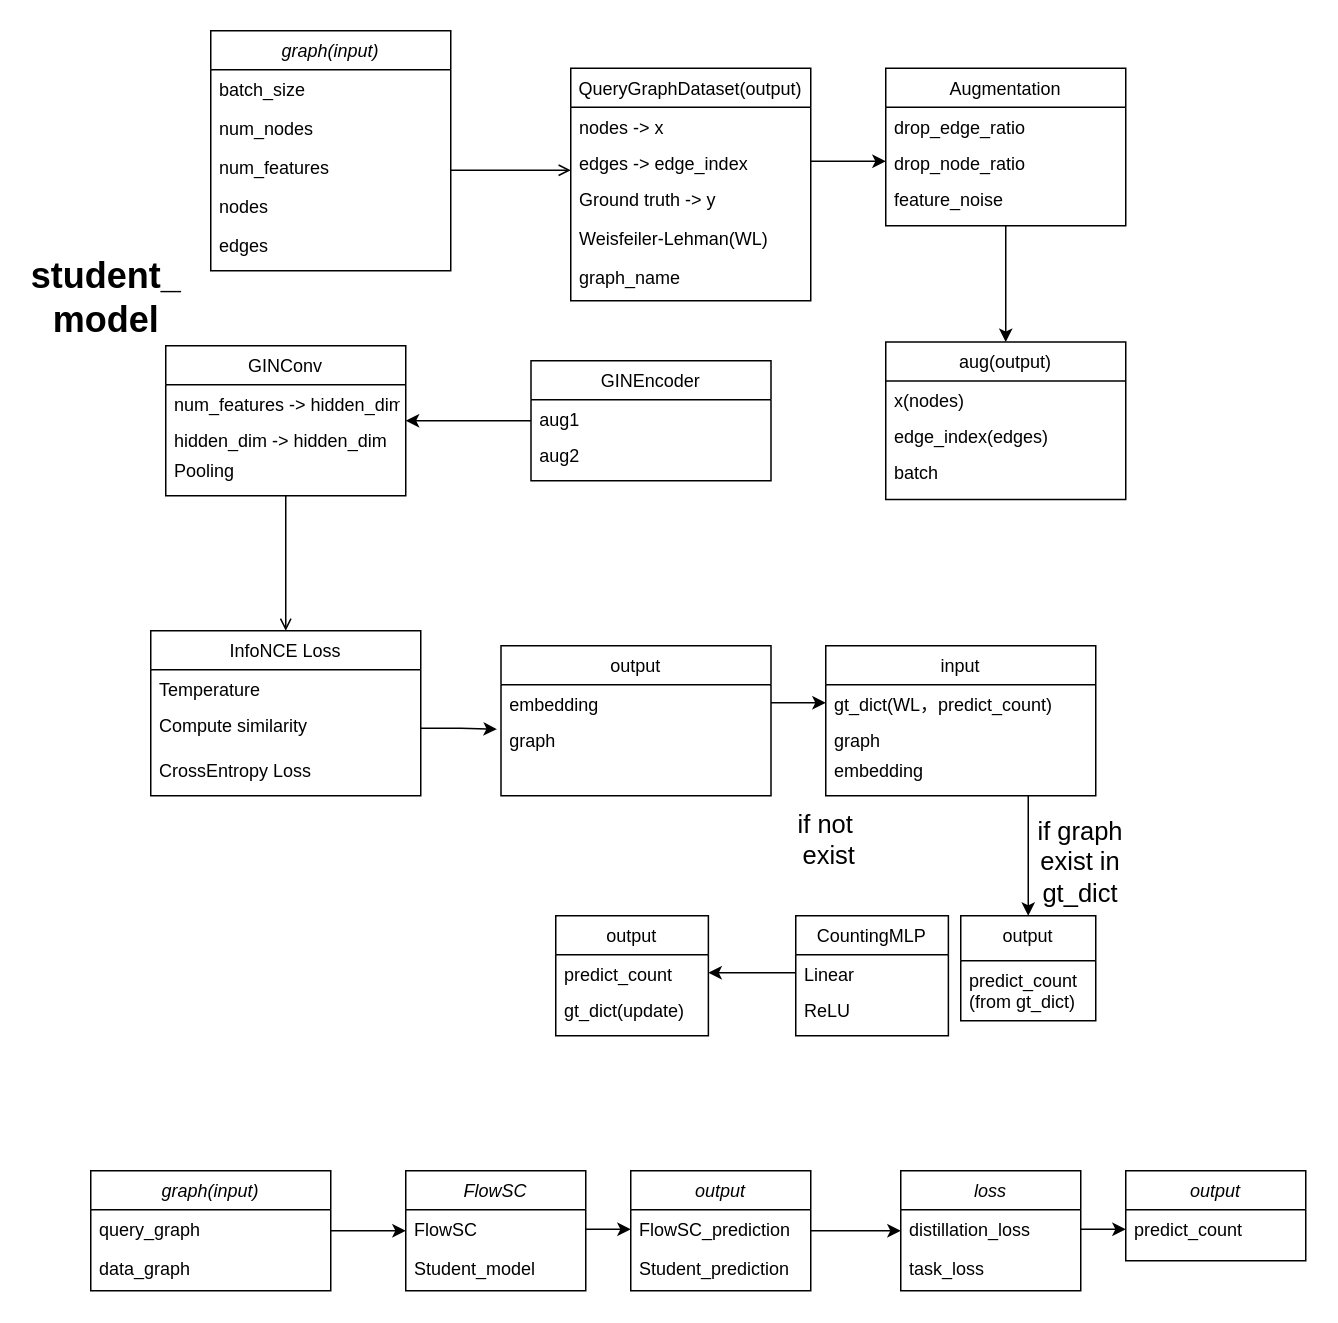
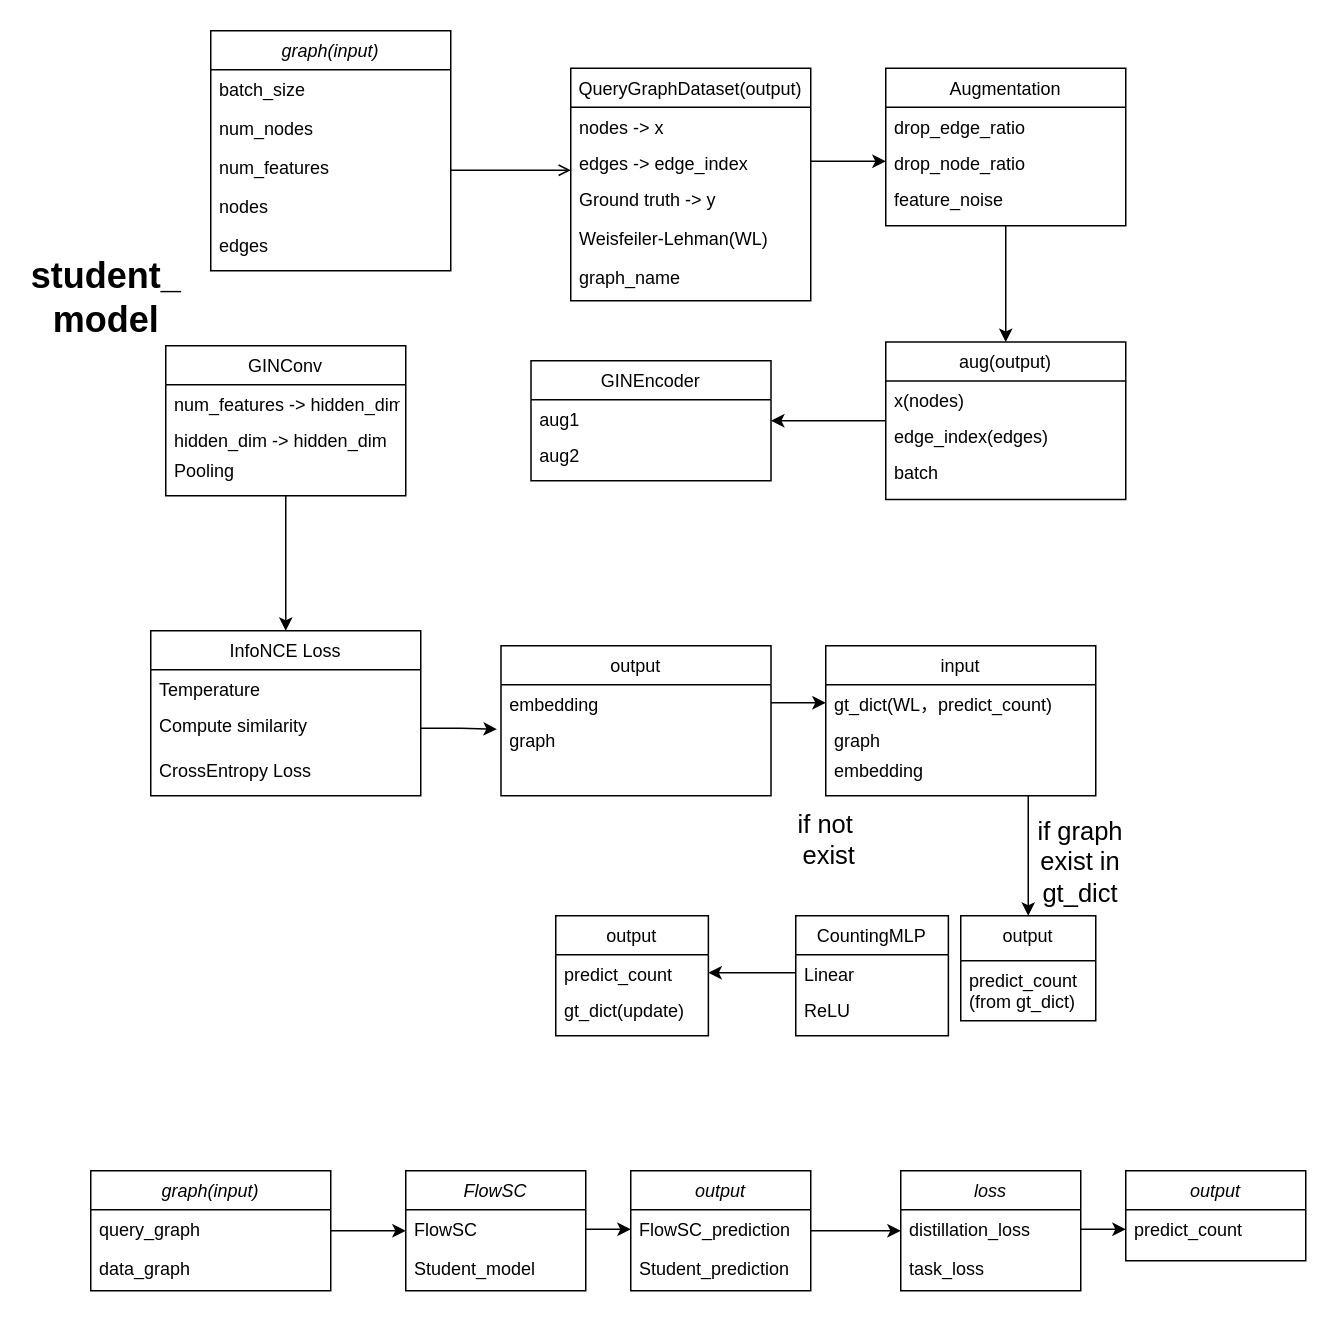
edge "GINEncoder" -> "GINConv": removed
edge "aug(output)" -> "GINEncoder": added
edge "GINConv" -> "InfoNCE Loss": arrowhead open -> classic
